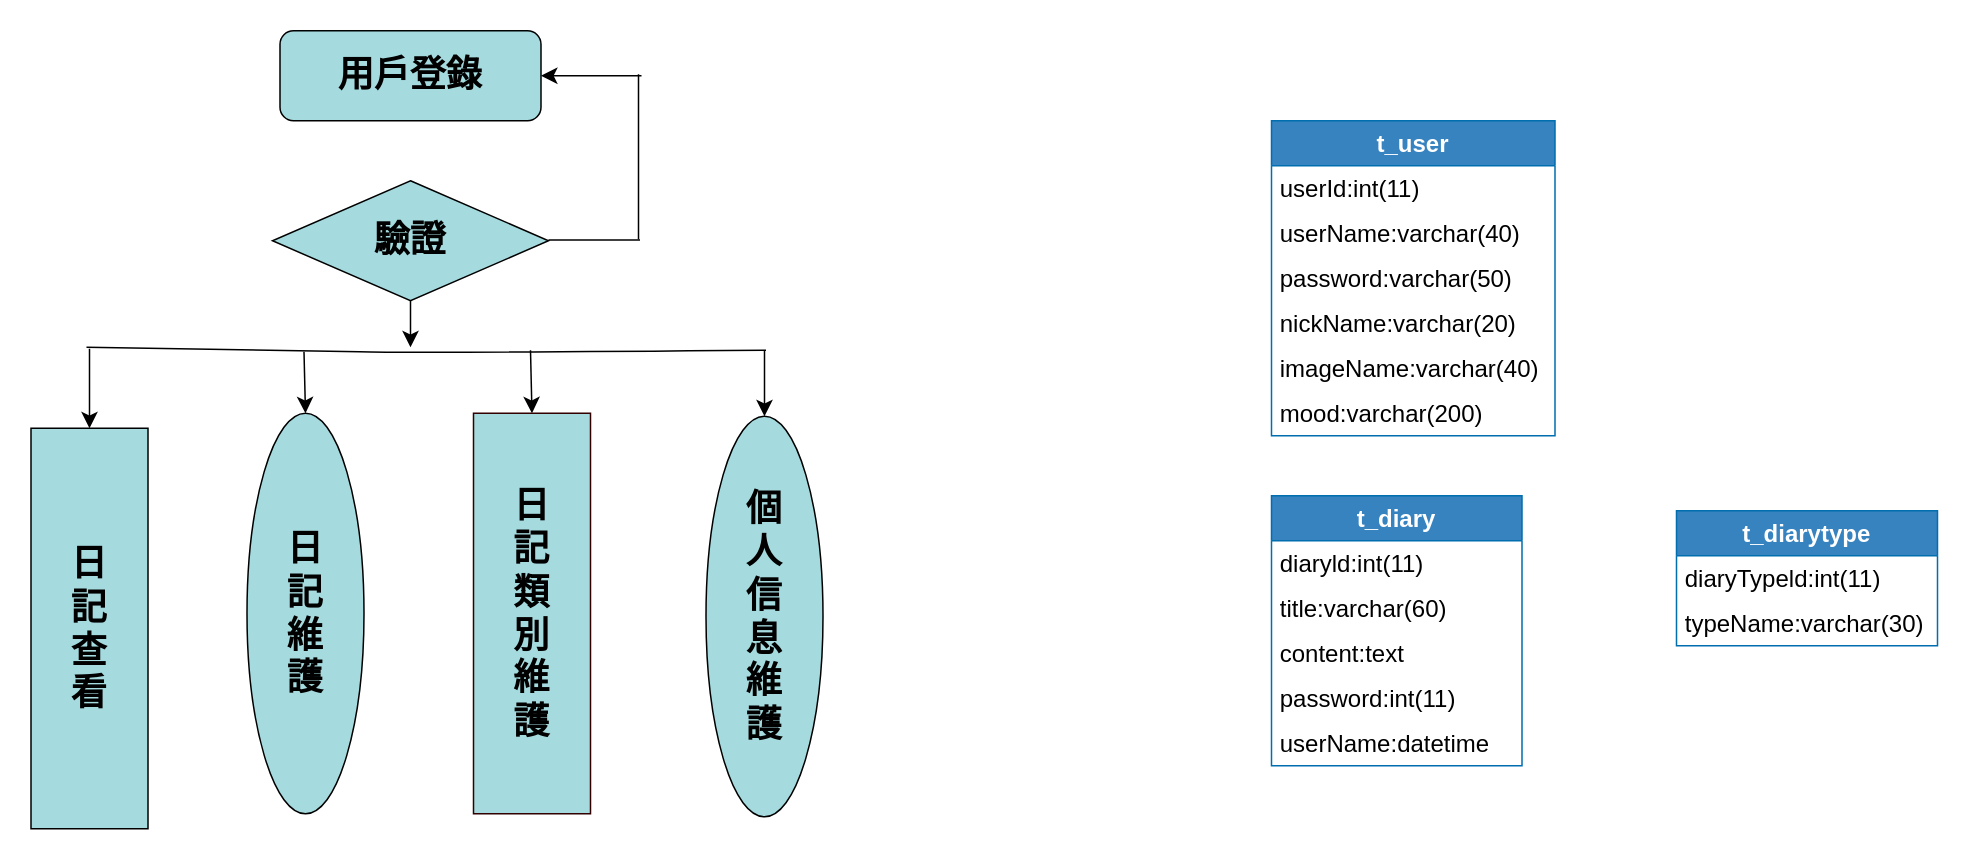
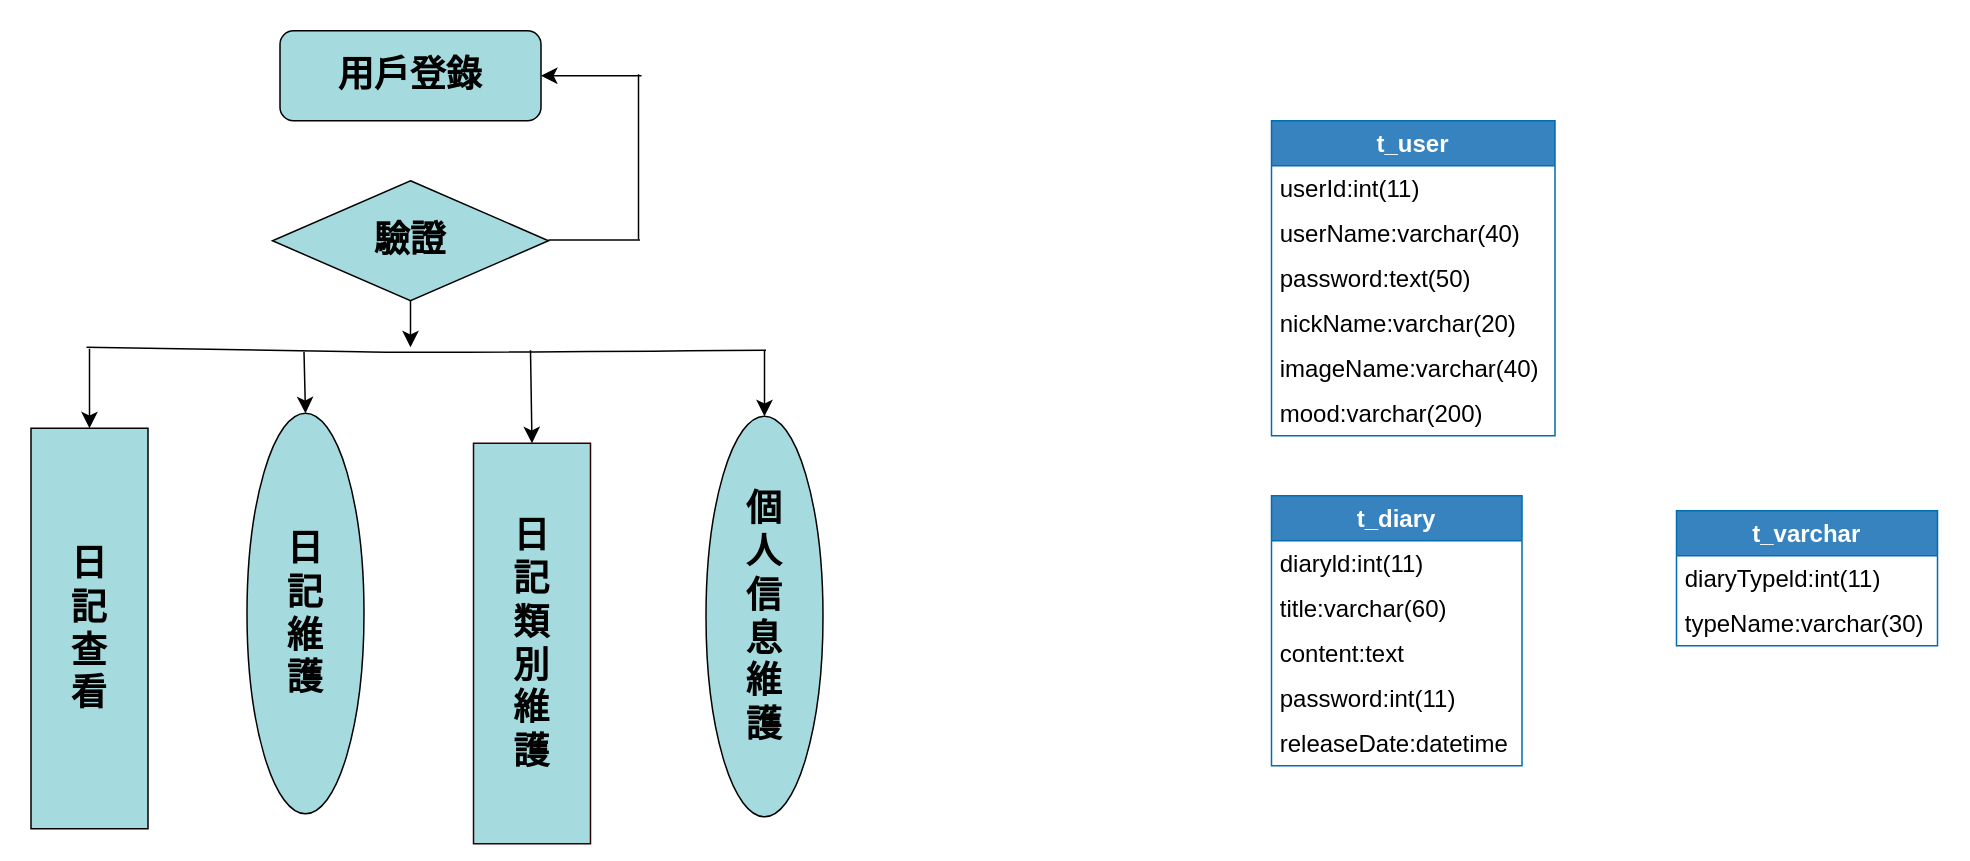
node "password:varchar(50)": label "password:varchar(50)" -> "password:text(50)"
node "t_diarytype": label "t_diarytype" -> "t_varchar"
node "日 記 類 別 維 護": moved (532, 614) -> (532, 644)
node "userName:datetime": label "userName:datetime" -> "releaseDate:datetime"
